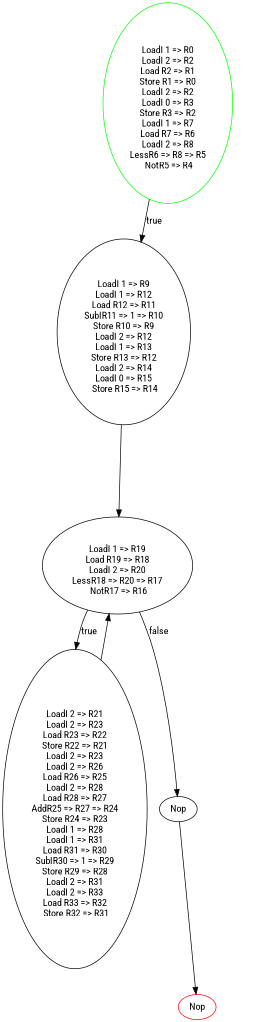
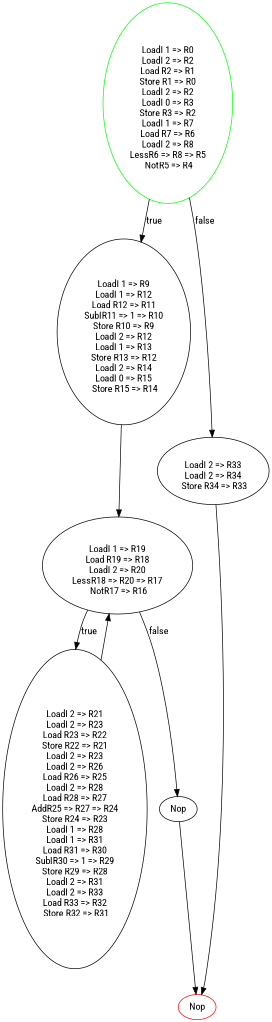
node "LoadI 2 => R33 LoadI 2 => R34 Store R34 => R33": added
